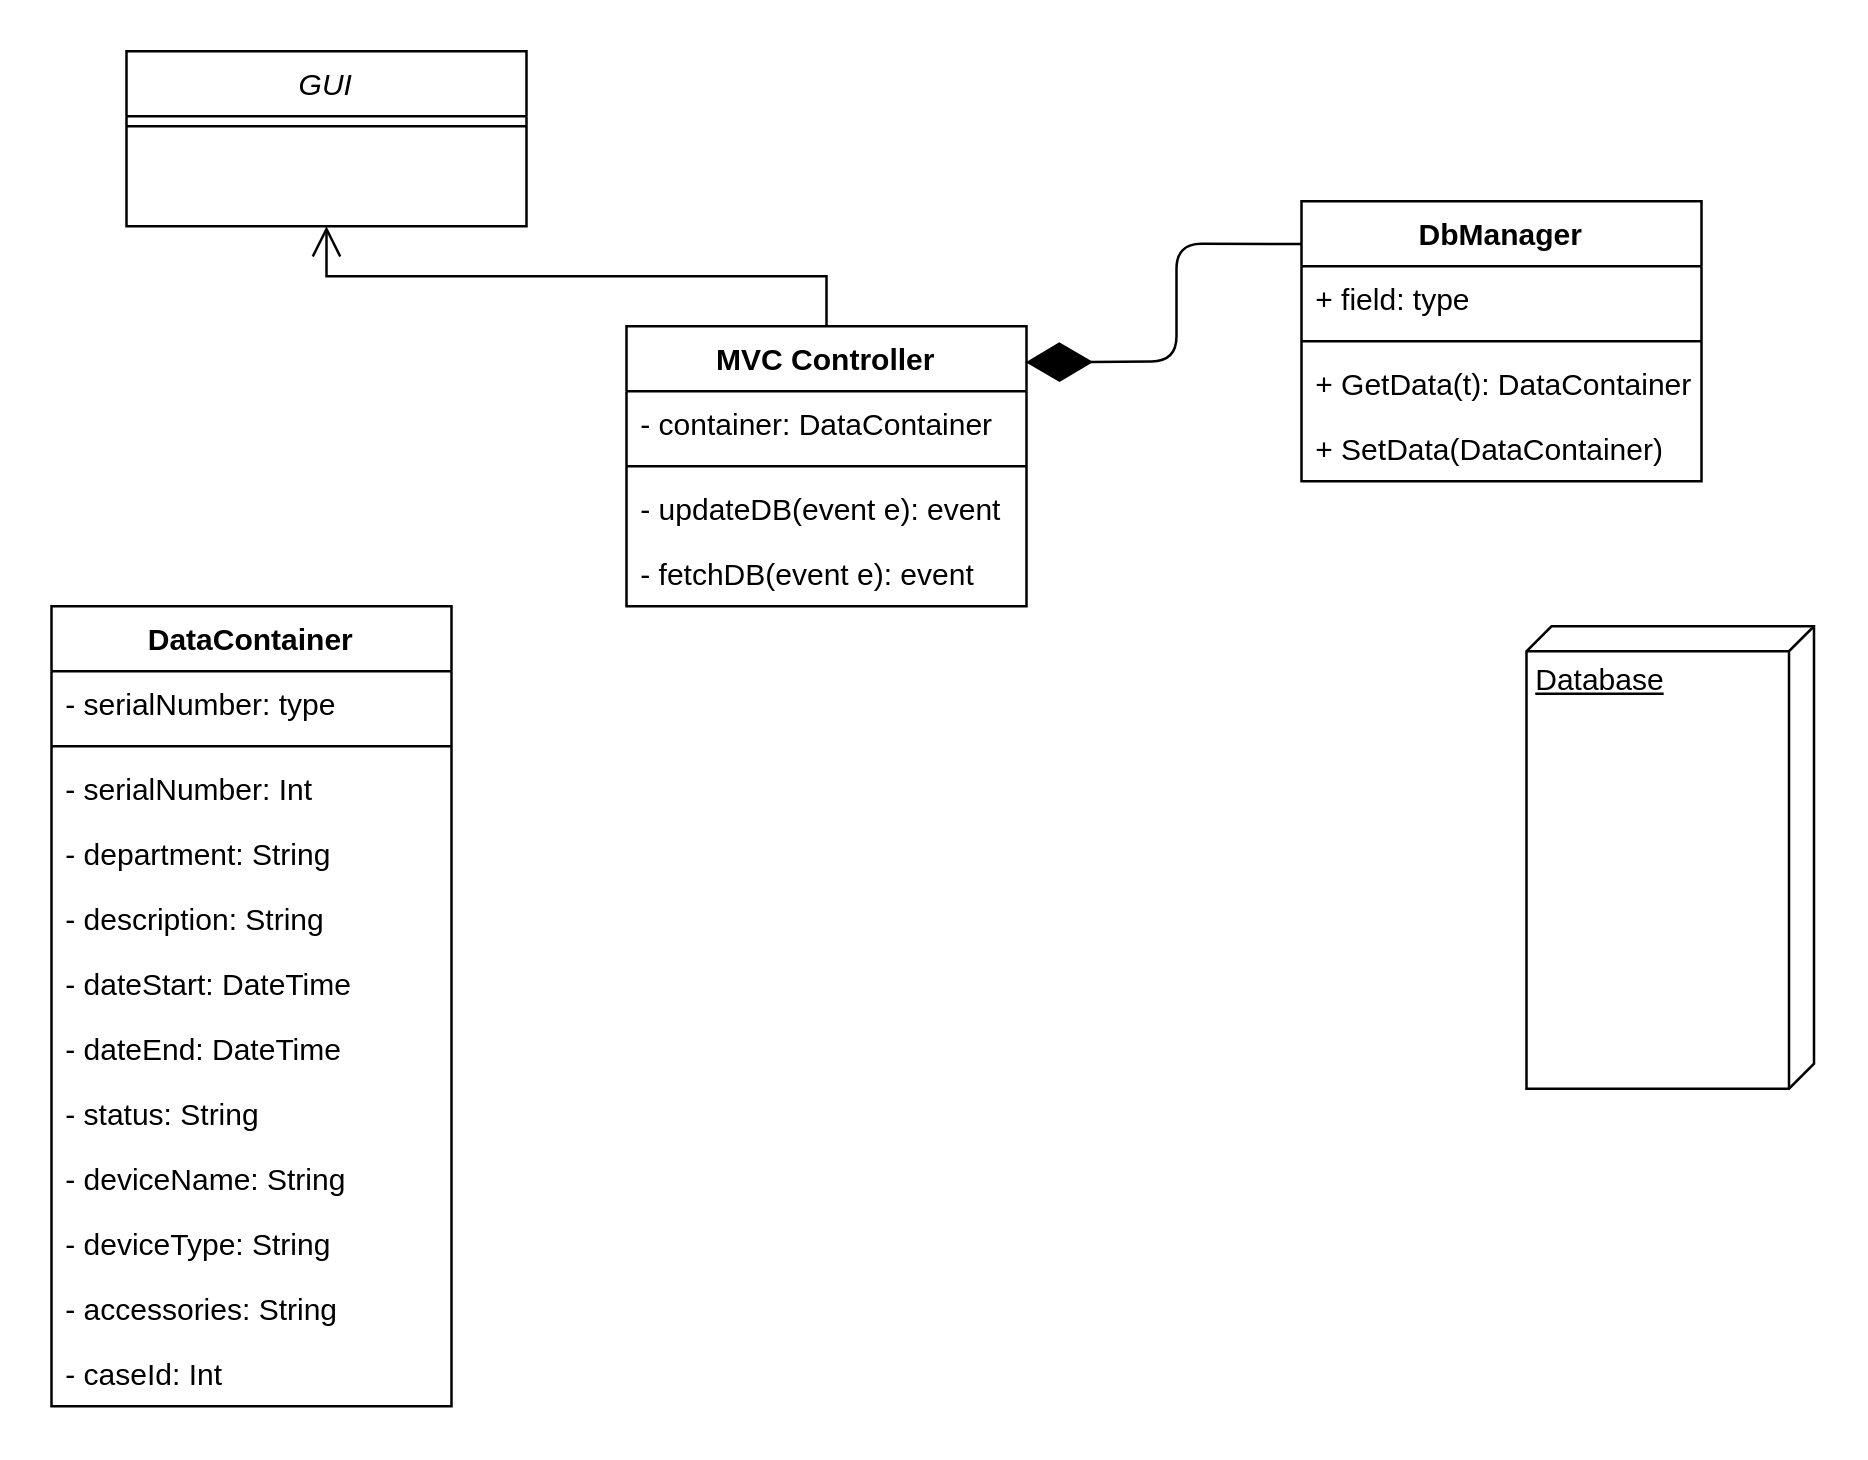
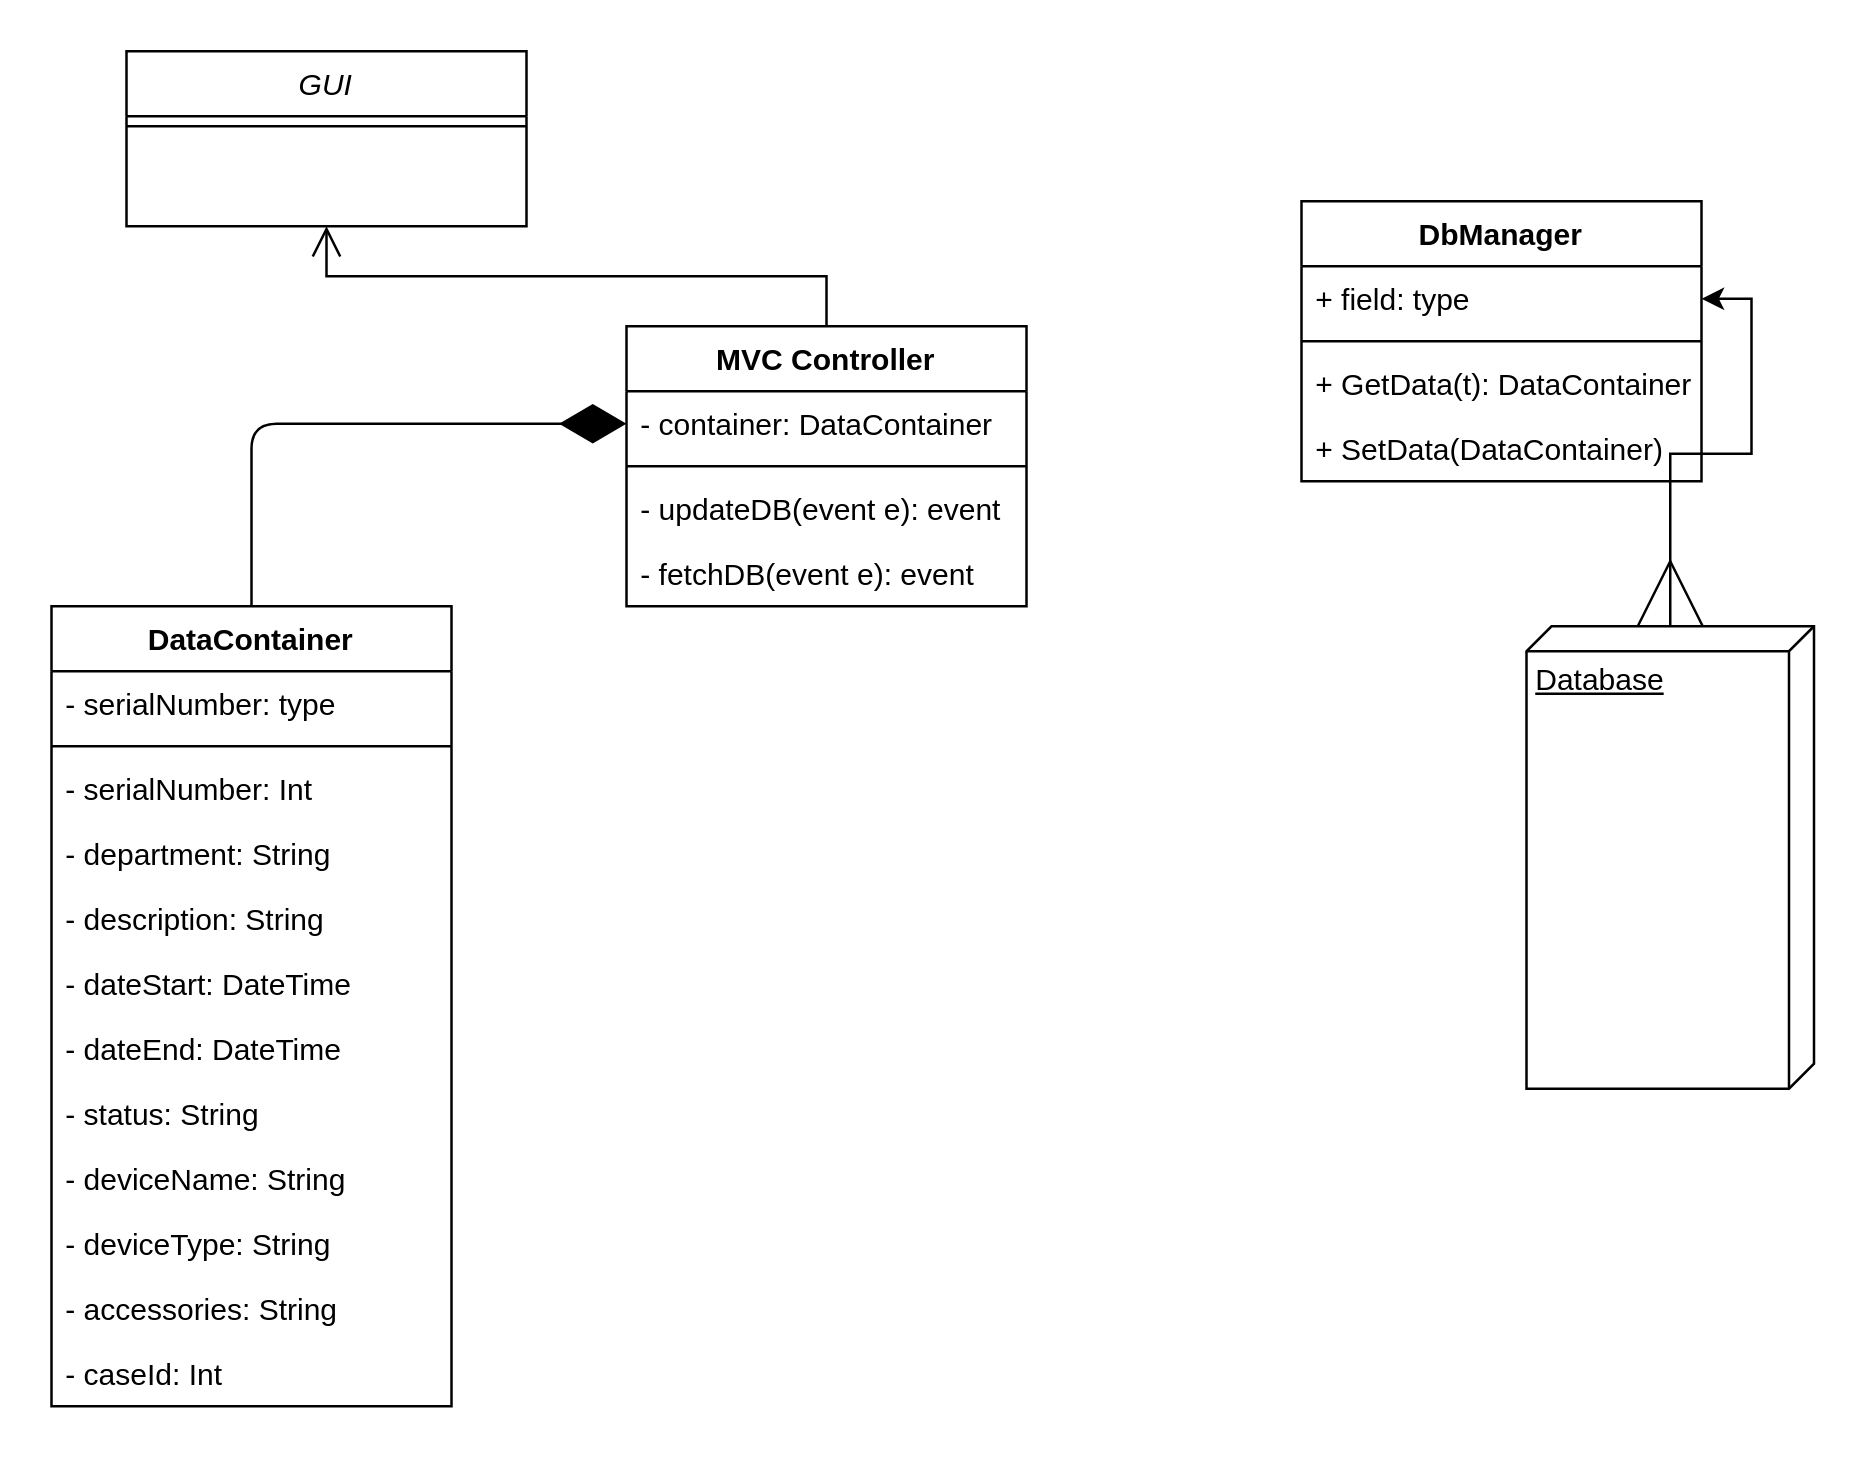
edge "DbManager" -> "MVC Controller": removed
edge "+ field: type" -- "Database": added
edge "DataContainer" -> "- container: DataContainer": added
